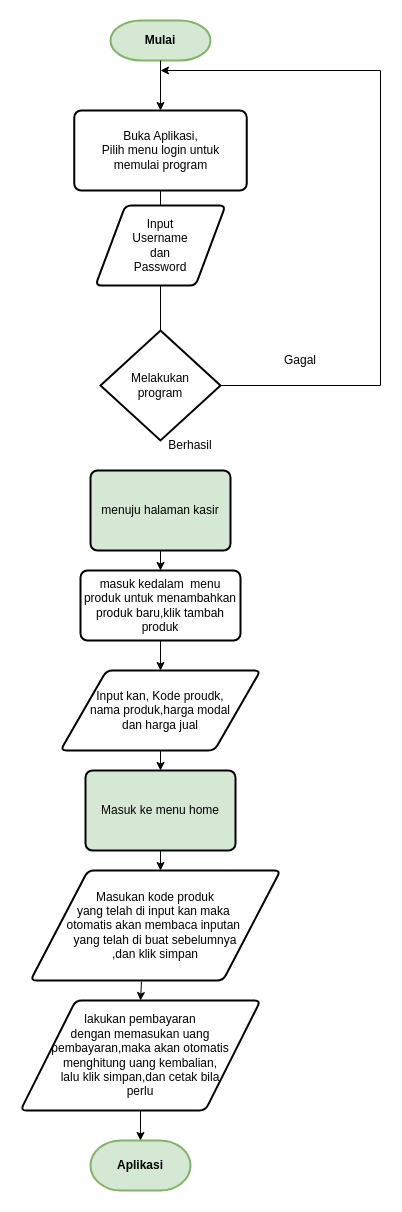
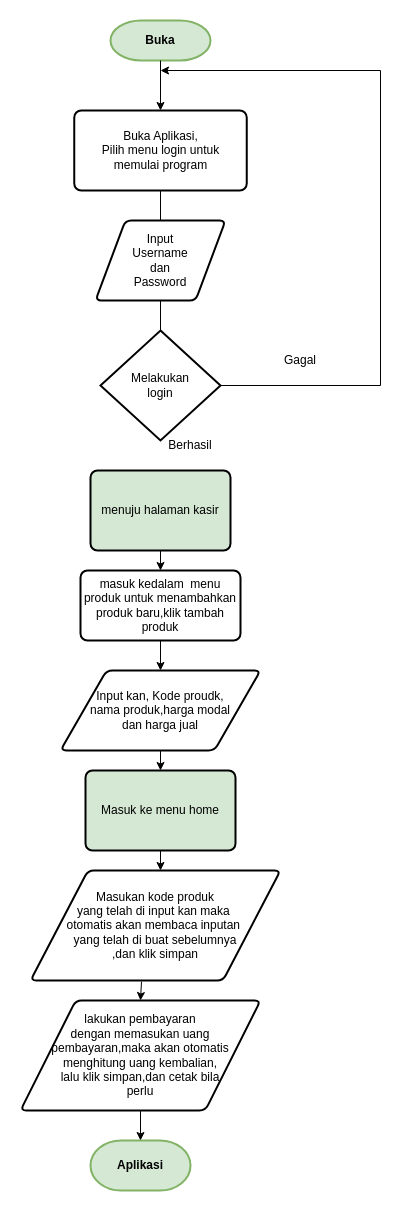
node "Mulai": label "Mulai" -> "Buka"
node "Input Username dan Password": moved (161, 246) -> (161, 261)
node "Melakukan program": label "Melakukan program" -> "Melakukan login"
